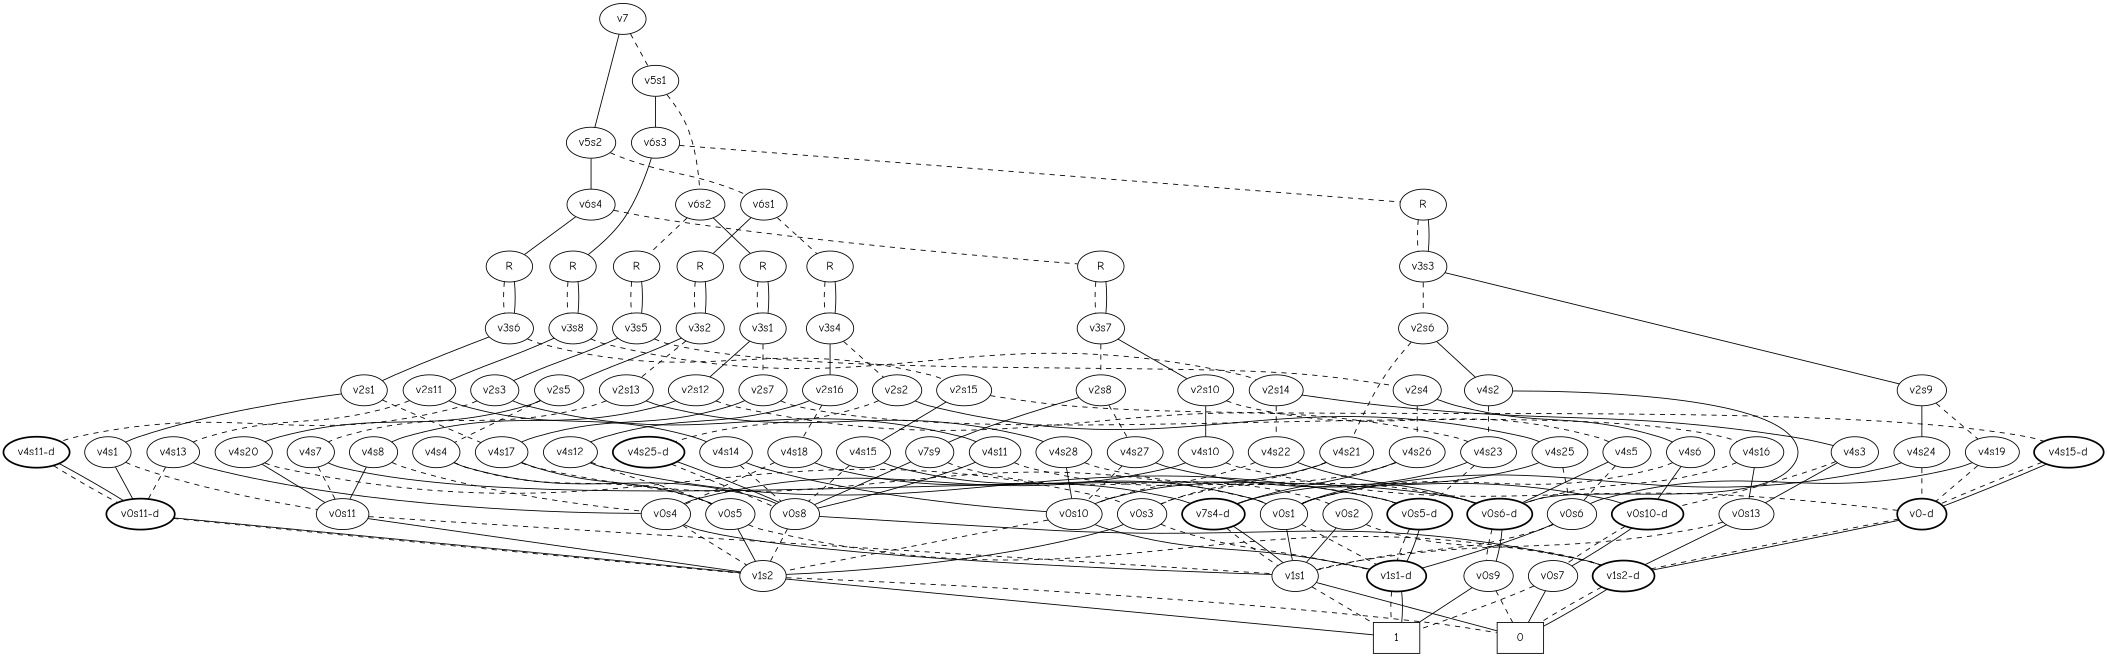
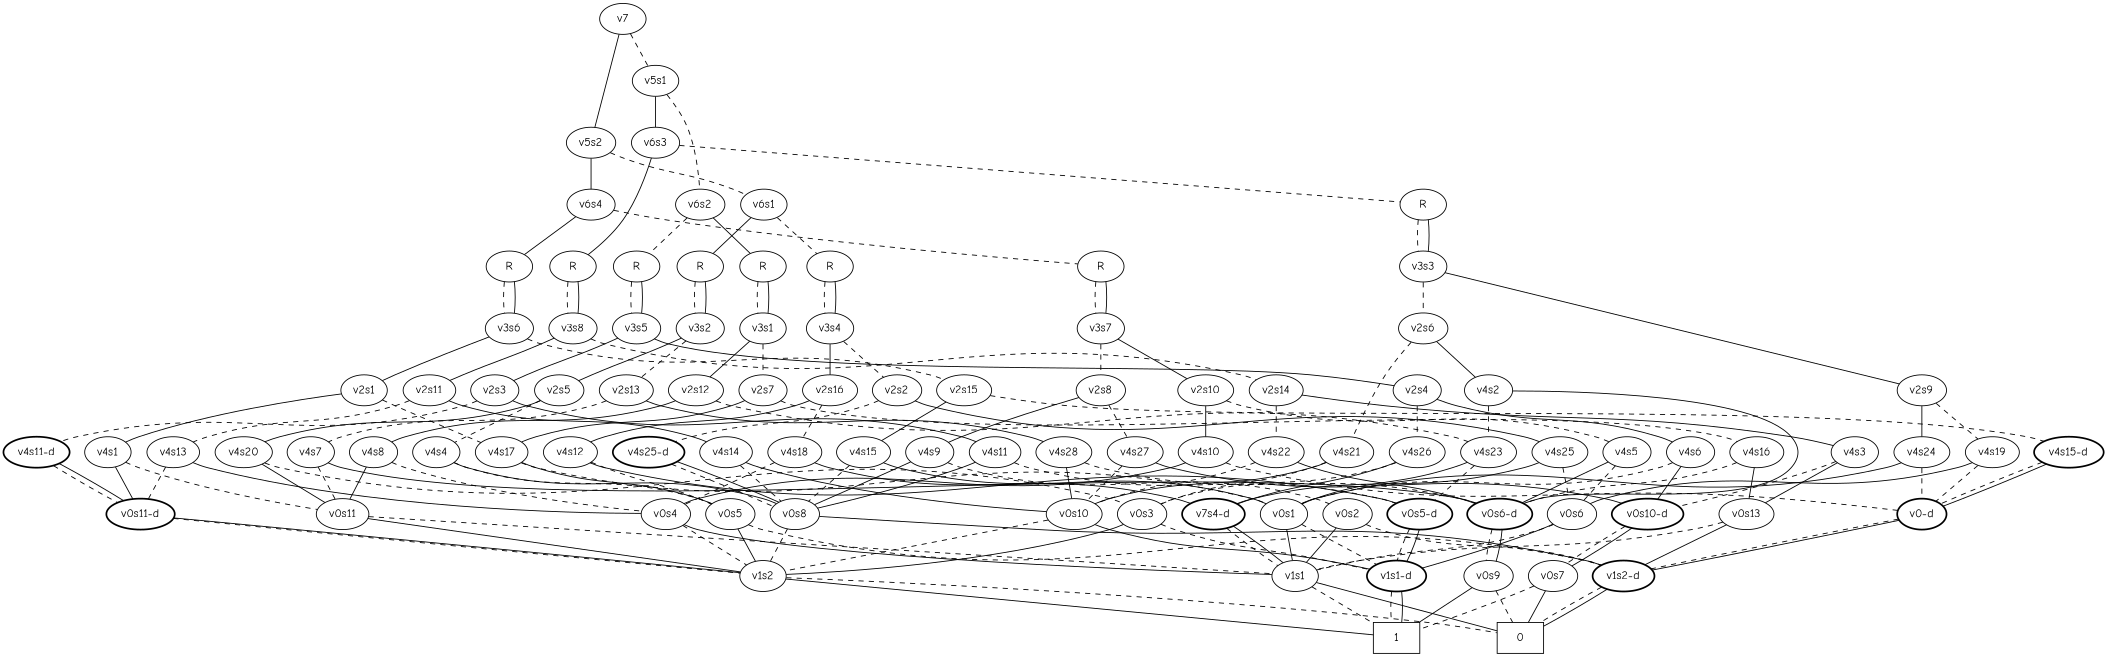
edge "v3s5" -- "v2s4": style dashed -> solid
node "v7s9": label "v7s9" -> "v4s9"
